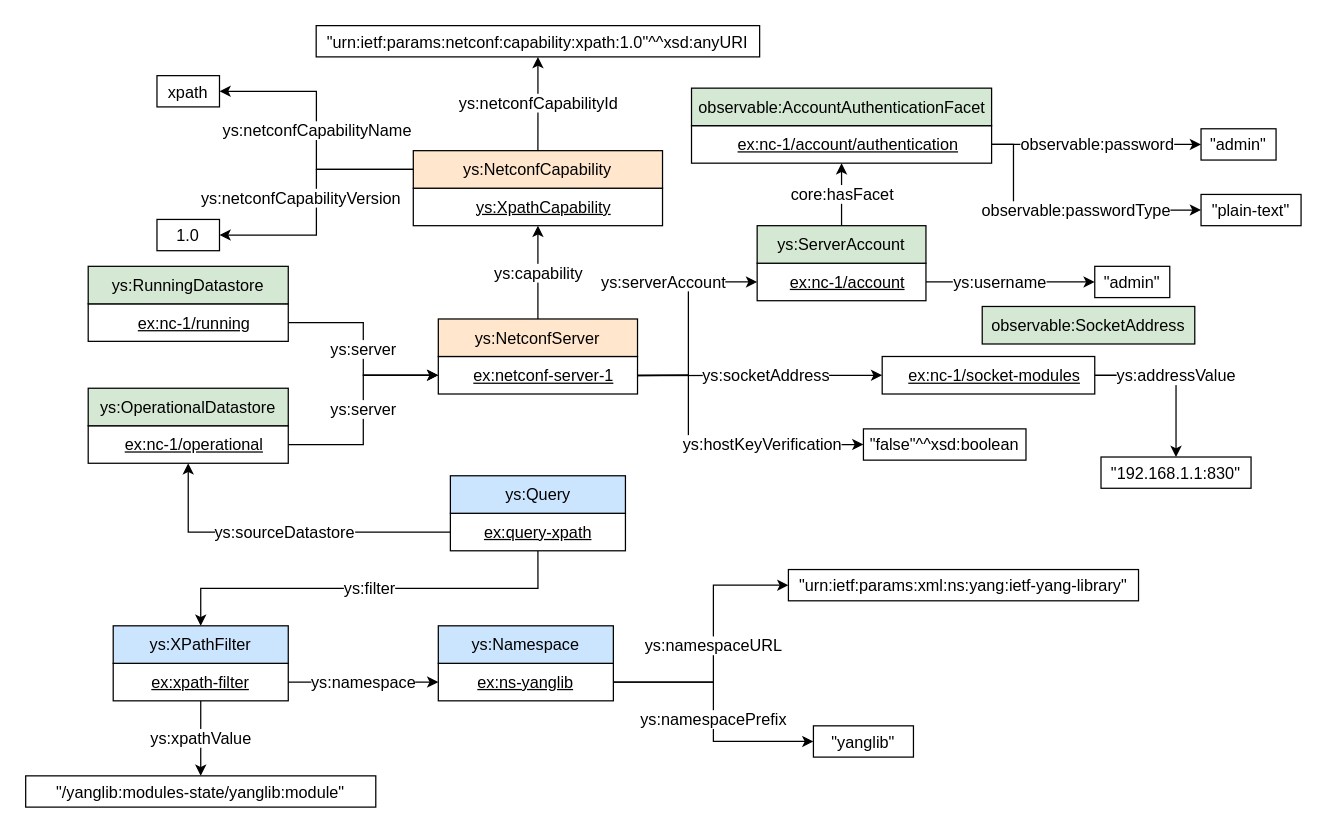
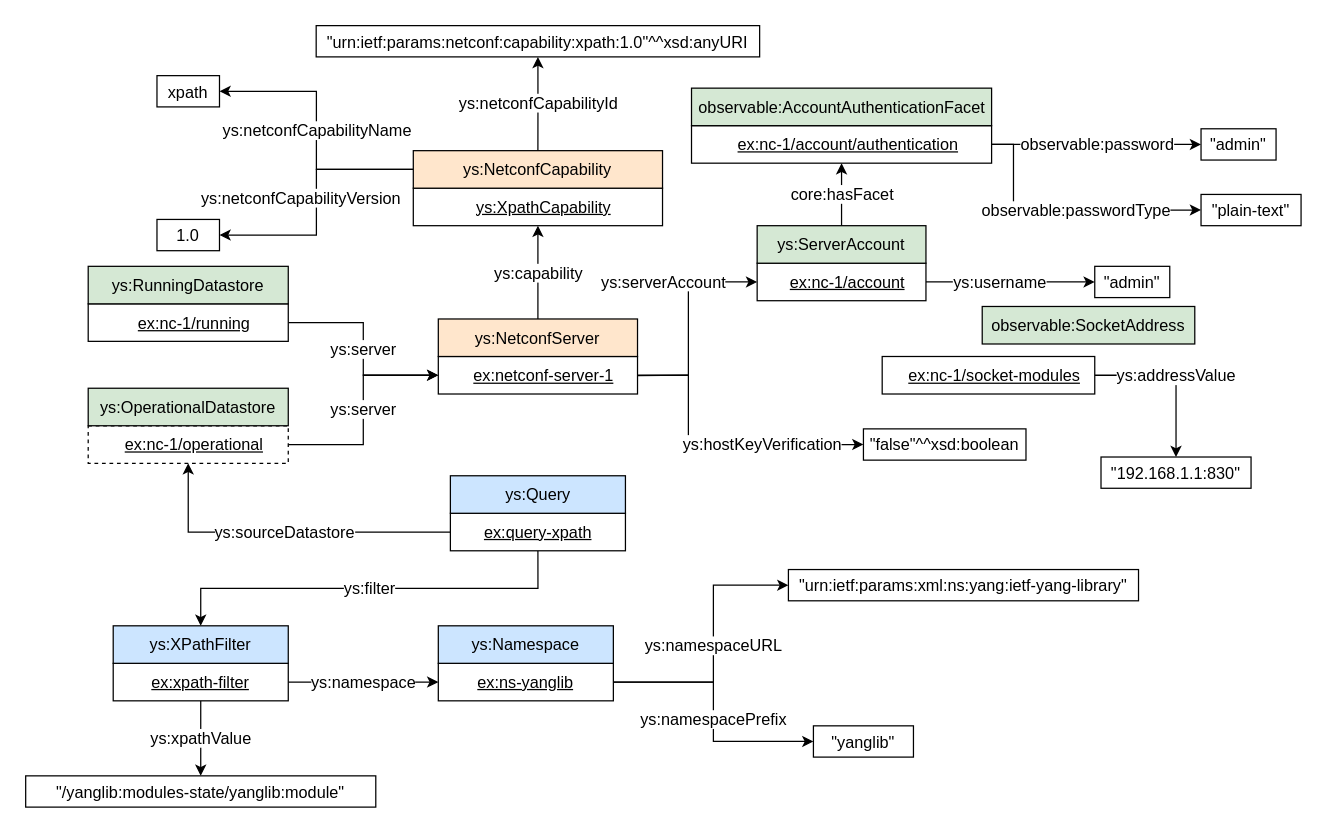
edge "ex:netconf-server-1" -> "ex:nc-1/socket-modules": removed, label "ys:socketAddress"
node "ex:nc-1/operational": style solid -> dashed
